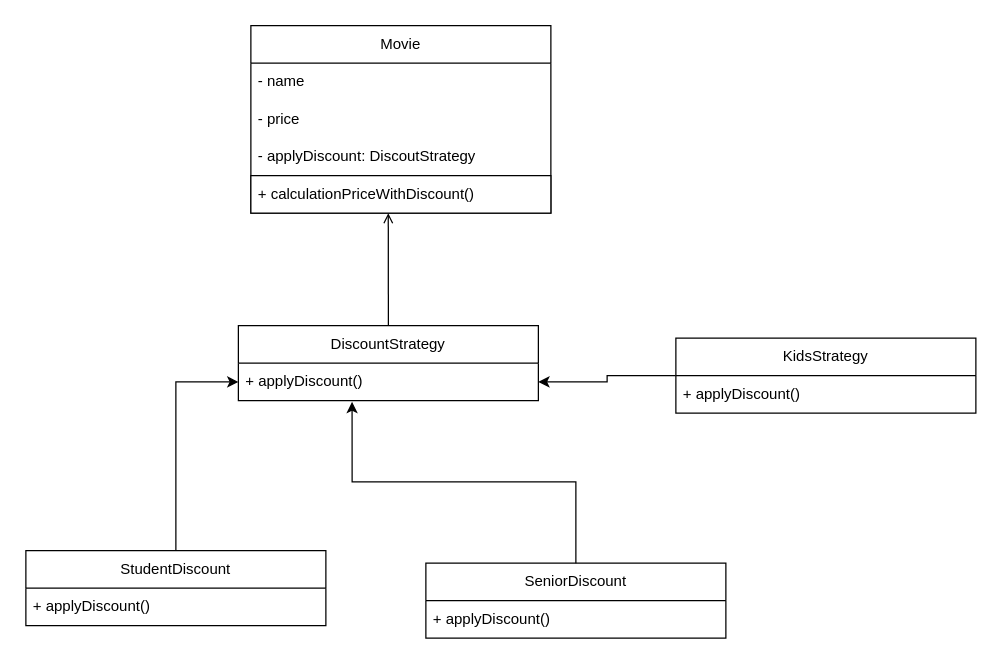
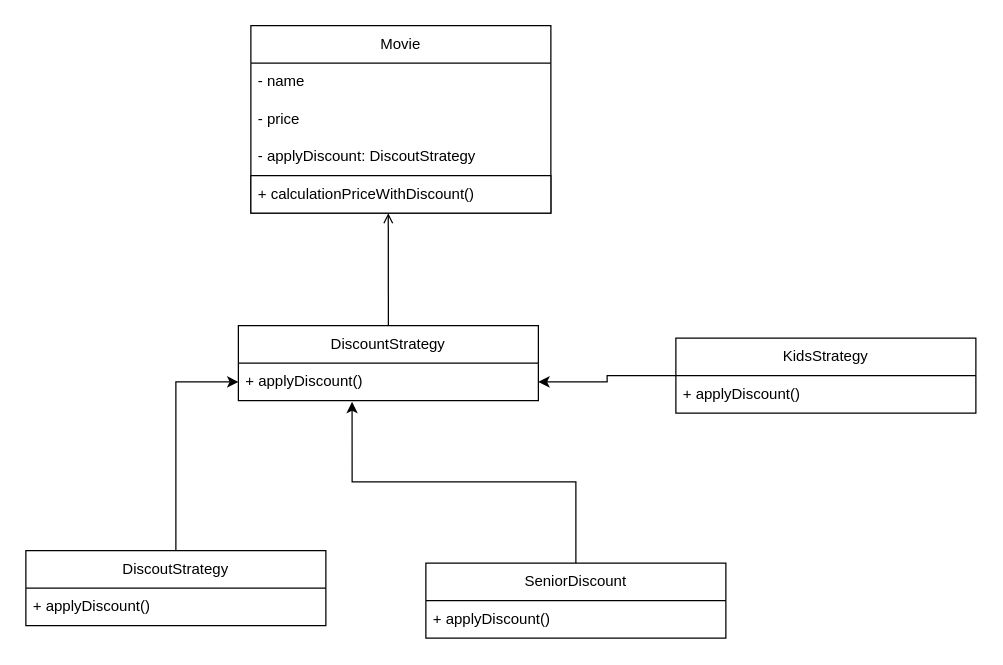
node "StudentDiscount": label "StudentDiscount" -> "DiscoutStrategy"
